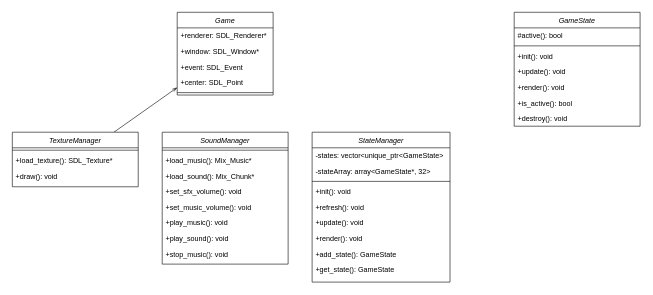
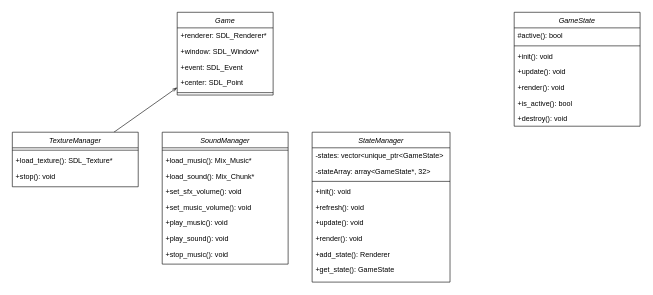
node "+draw(): void": label "+draw(): void" -> "+stop(): void"
node "+add_state(): GameState": label "+add_state(): GameState" -> "+add_state(): Renderer"
